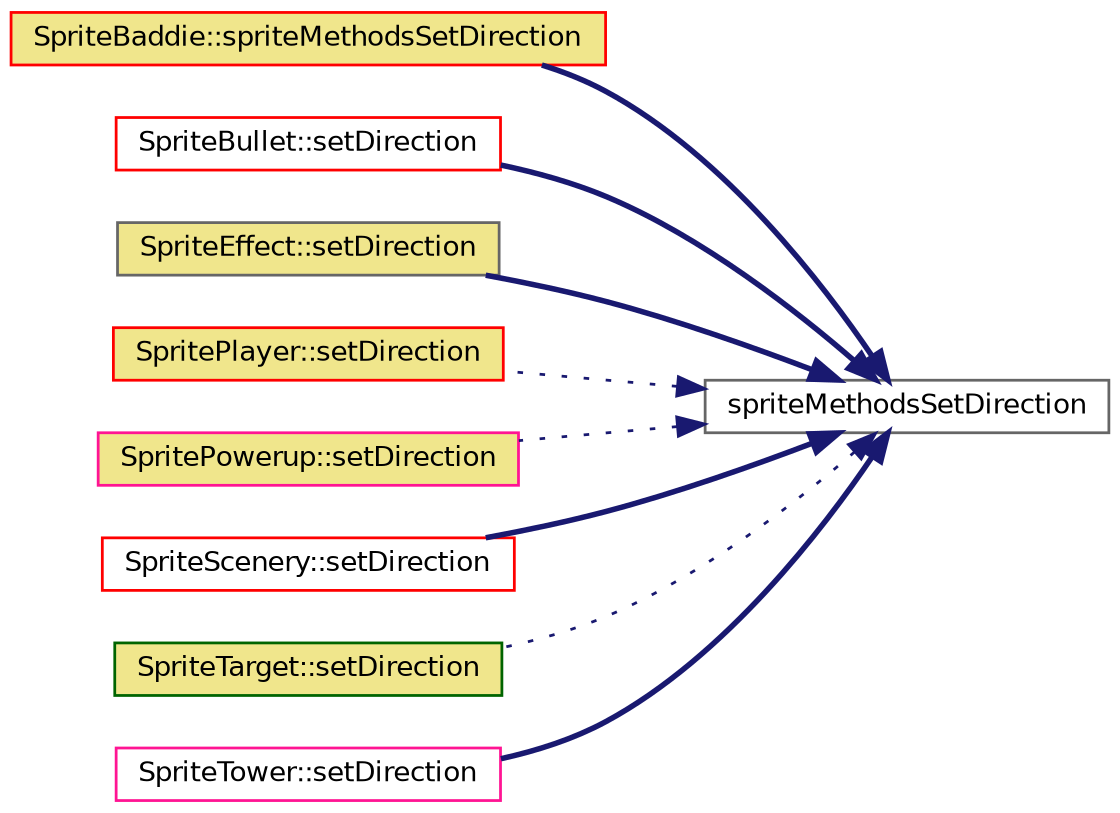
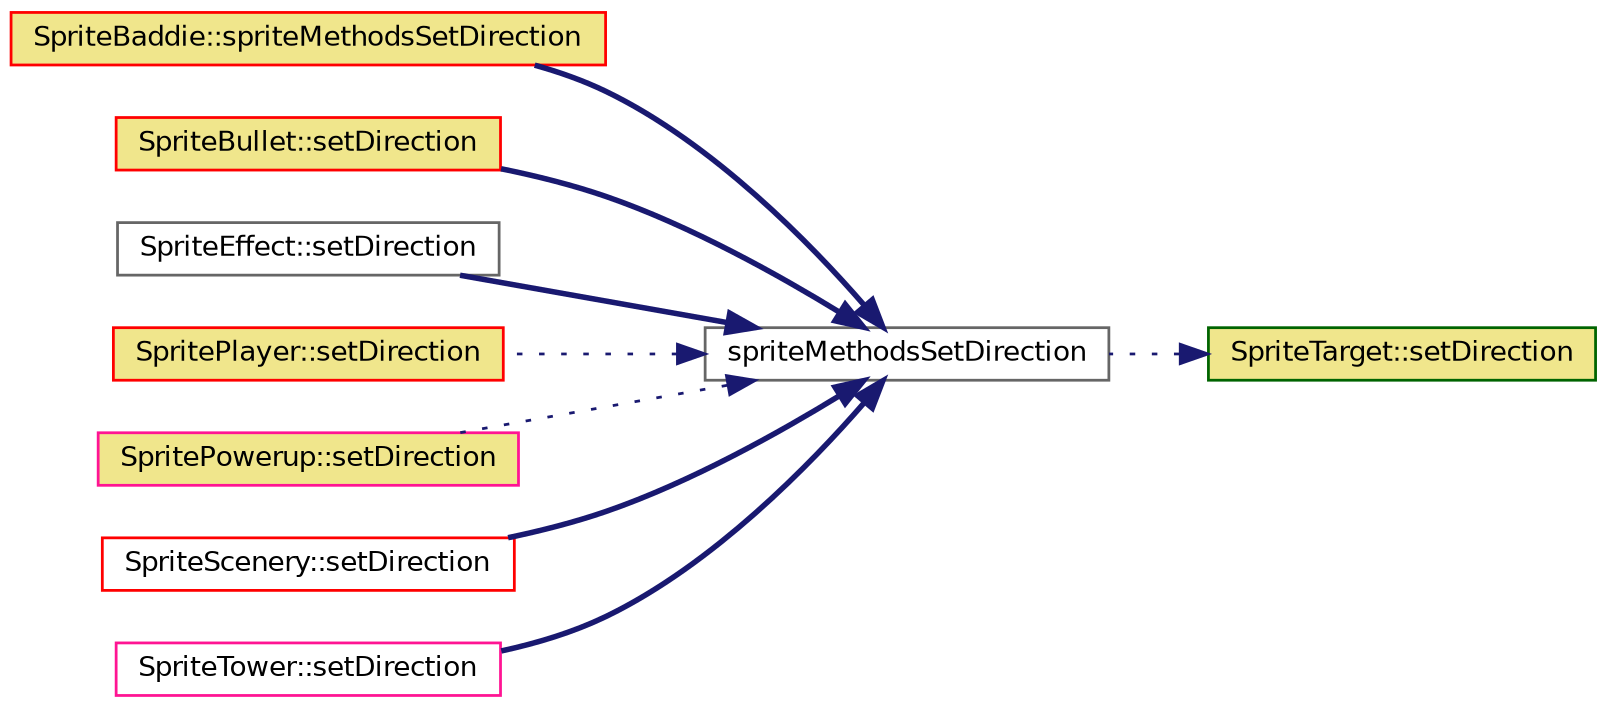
node "SpriteBullet::setDirection": fillcolor white -> khaki
node "SpriteEffect::setDirection": fillcolor khaki -> white
edge "SpriteTarget::setDirection" -> "spriteMethodsSetDirection": reversed
